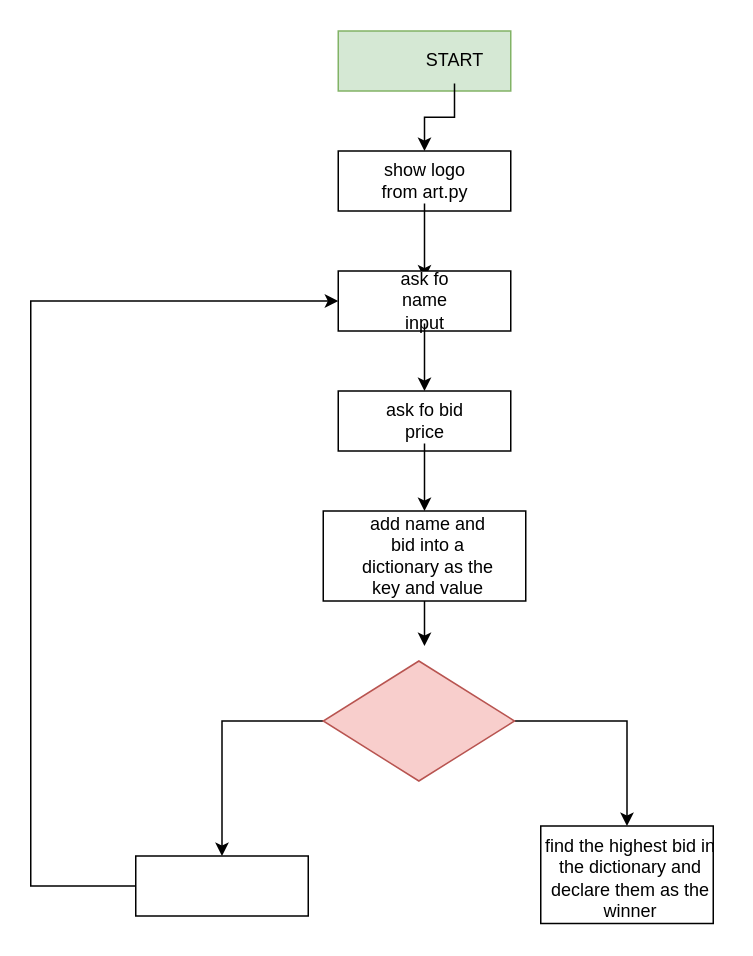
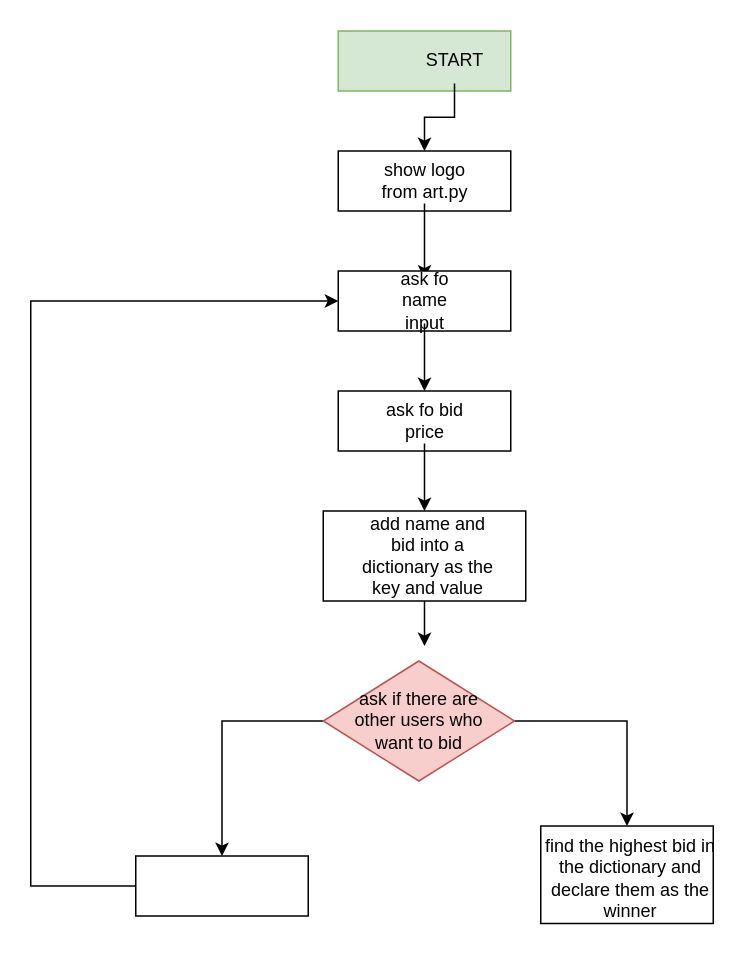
node "ask if there are other users who want to bid": added
